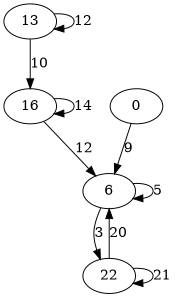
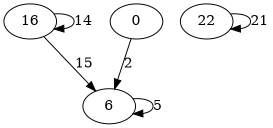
node "13": removed
edge "16" -> "6": label "12" -> "15"
edge "0" -> "6": label "9" -> "2"
edge "6" -> "22": removed, label "3"
edge "22" -> "6": removed, label "20"
